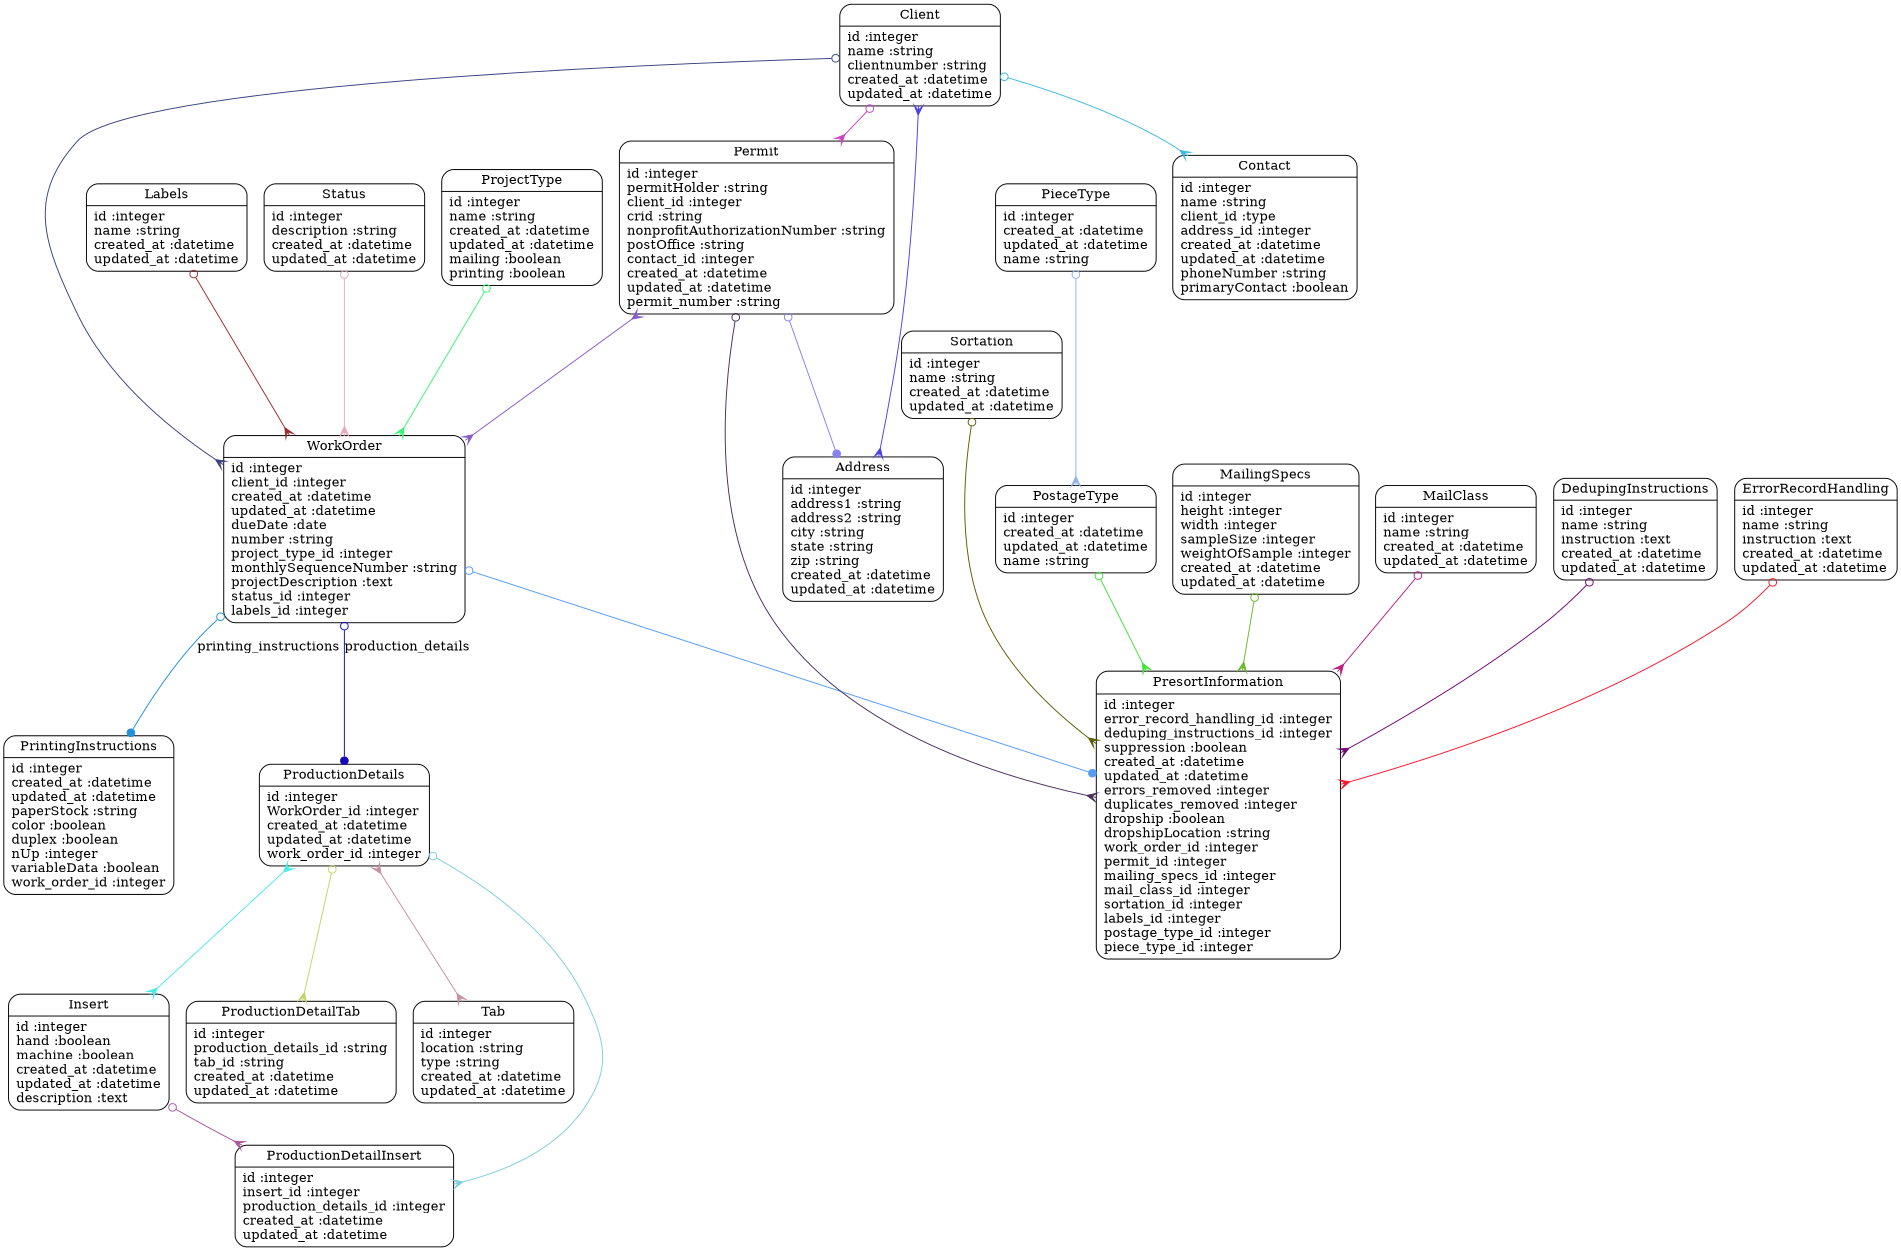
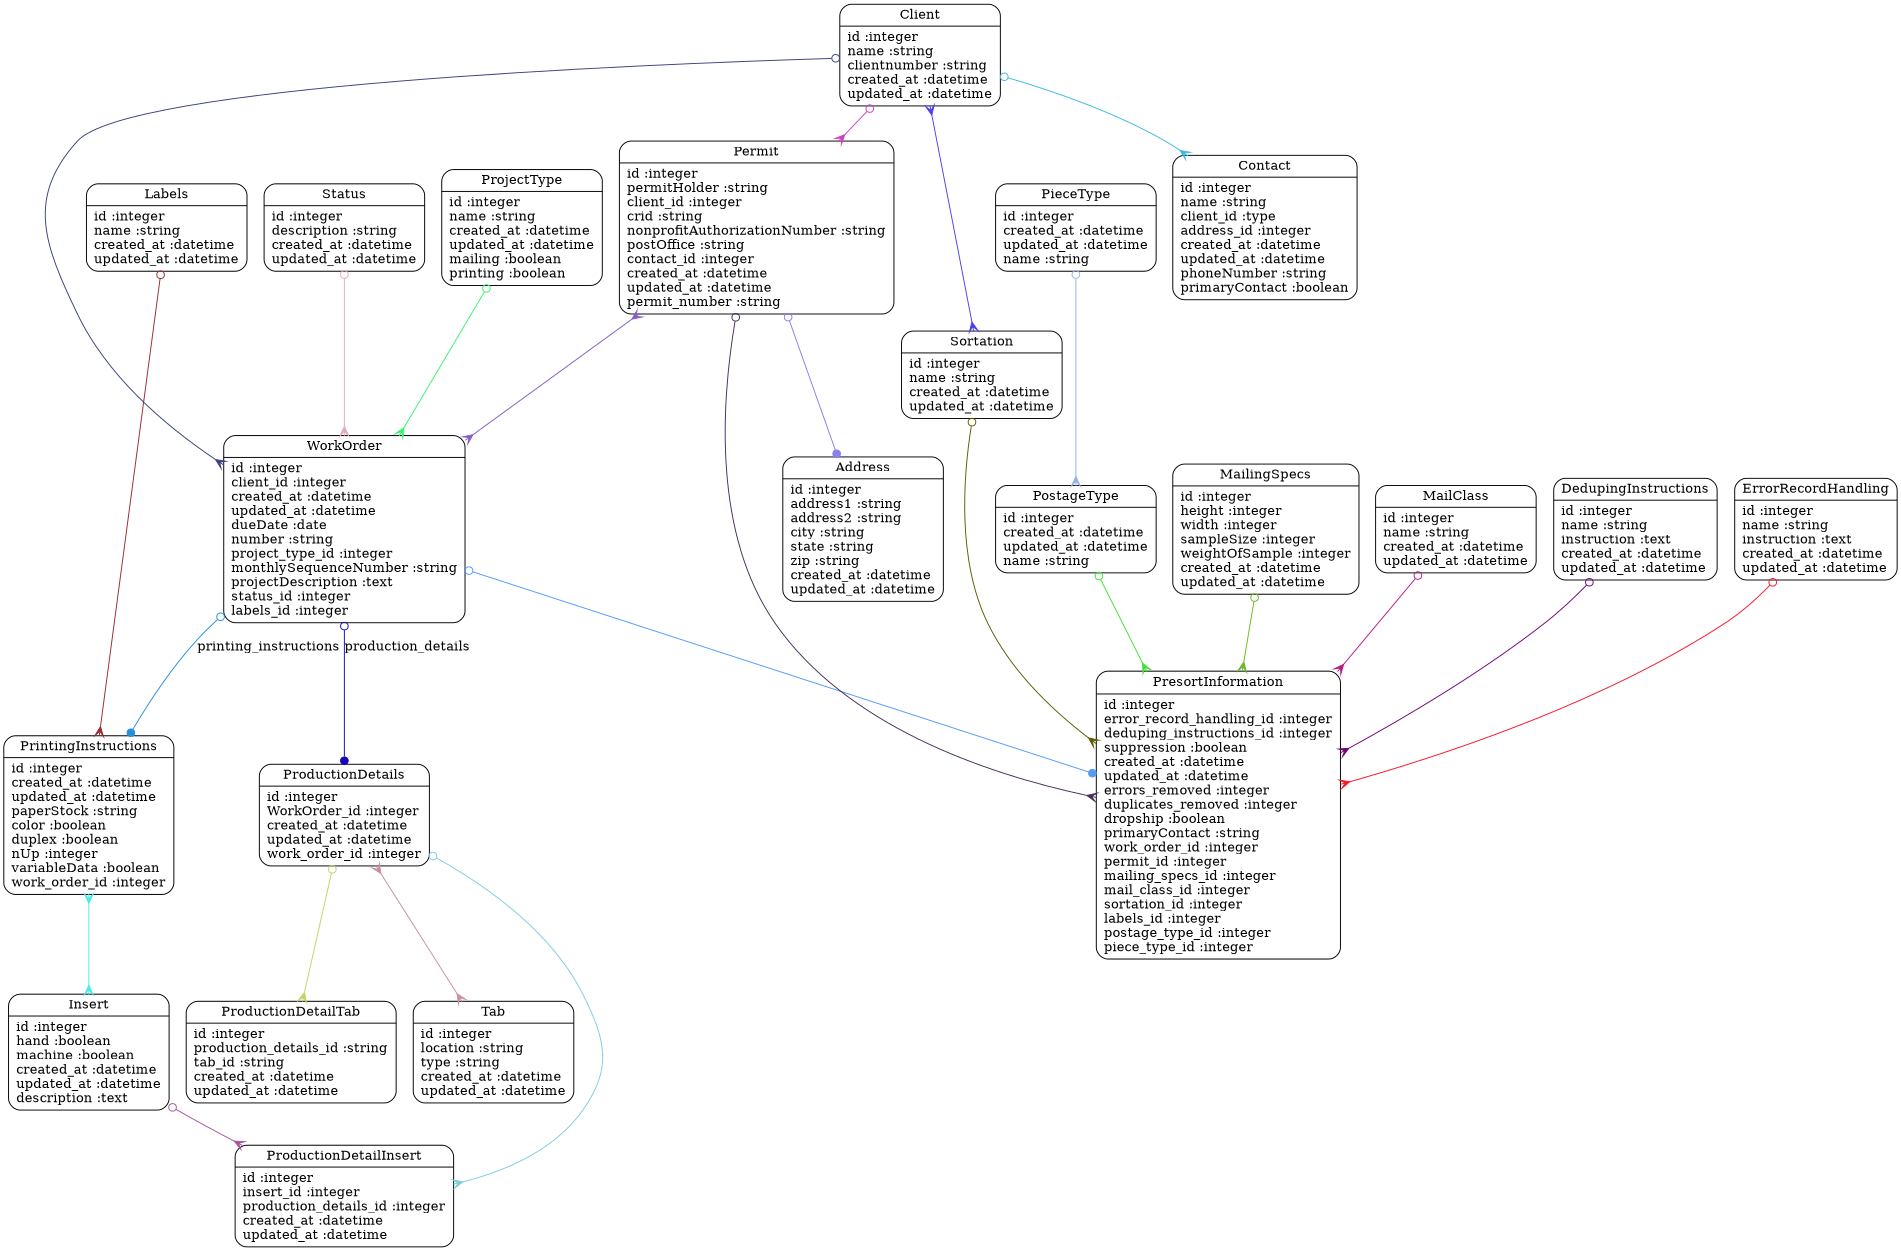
edge "Client" -- "Address": now "Client" -- "Sortation"
edge "Labels" -- "WorkOrder": now "Labels" -- "PrintingInstructions"
node "PresortInformation": text "dropshipLocation :string" -> "primaryContact :string"
edge "ProductionDetails" -- "Insert": now "PrintingInstructions" -- "Insert"
